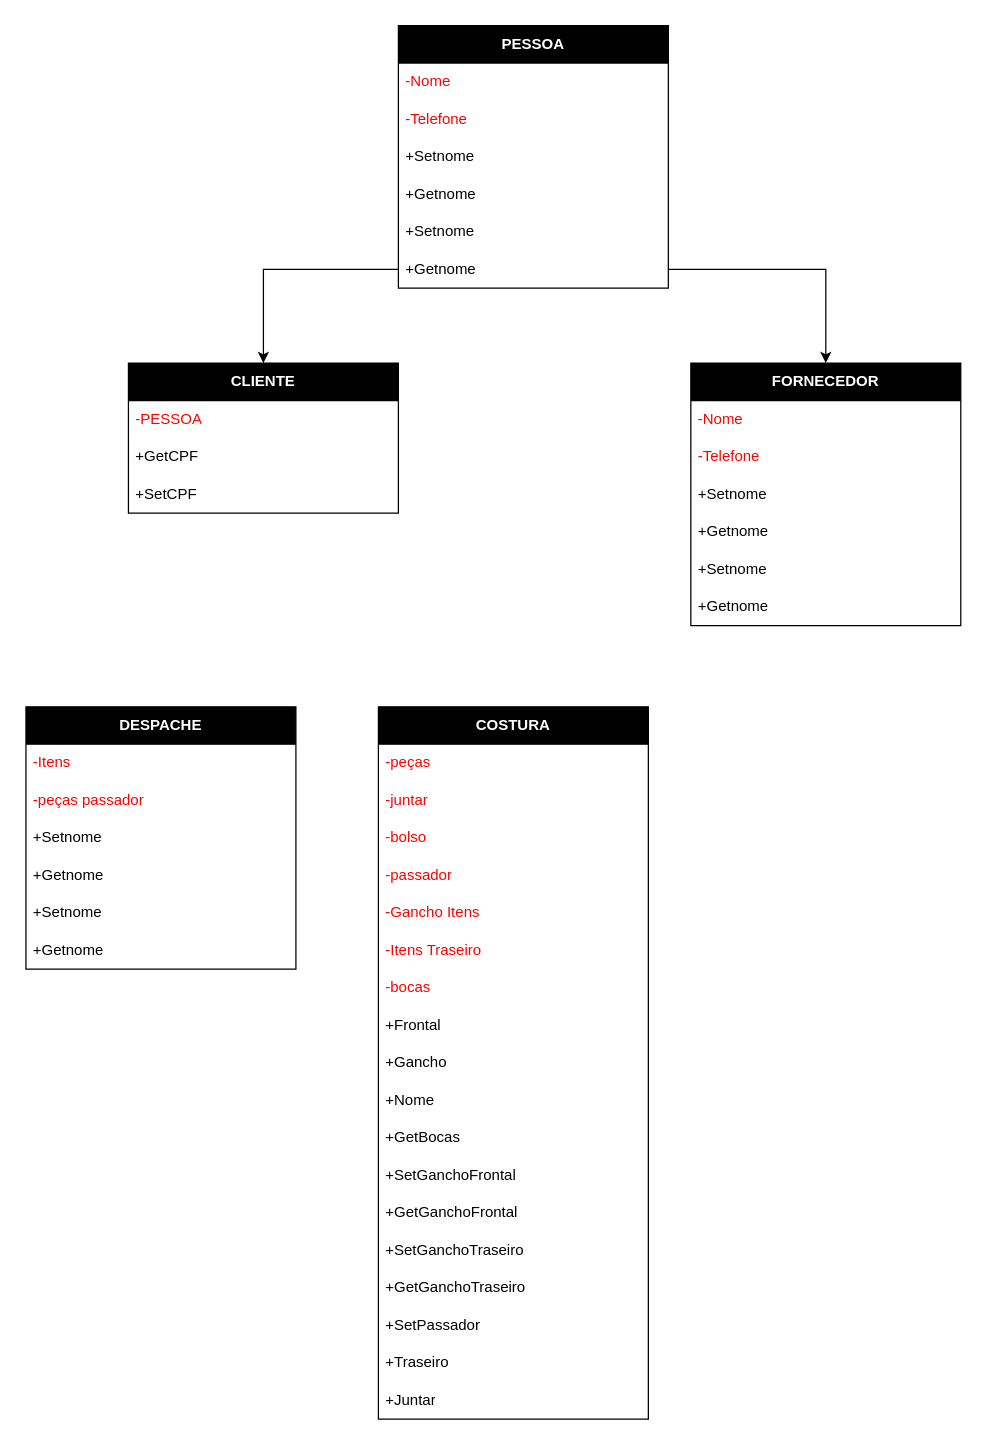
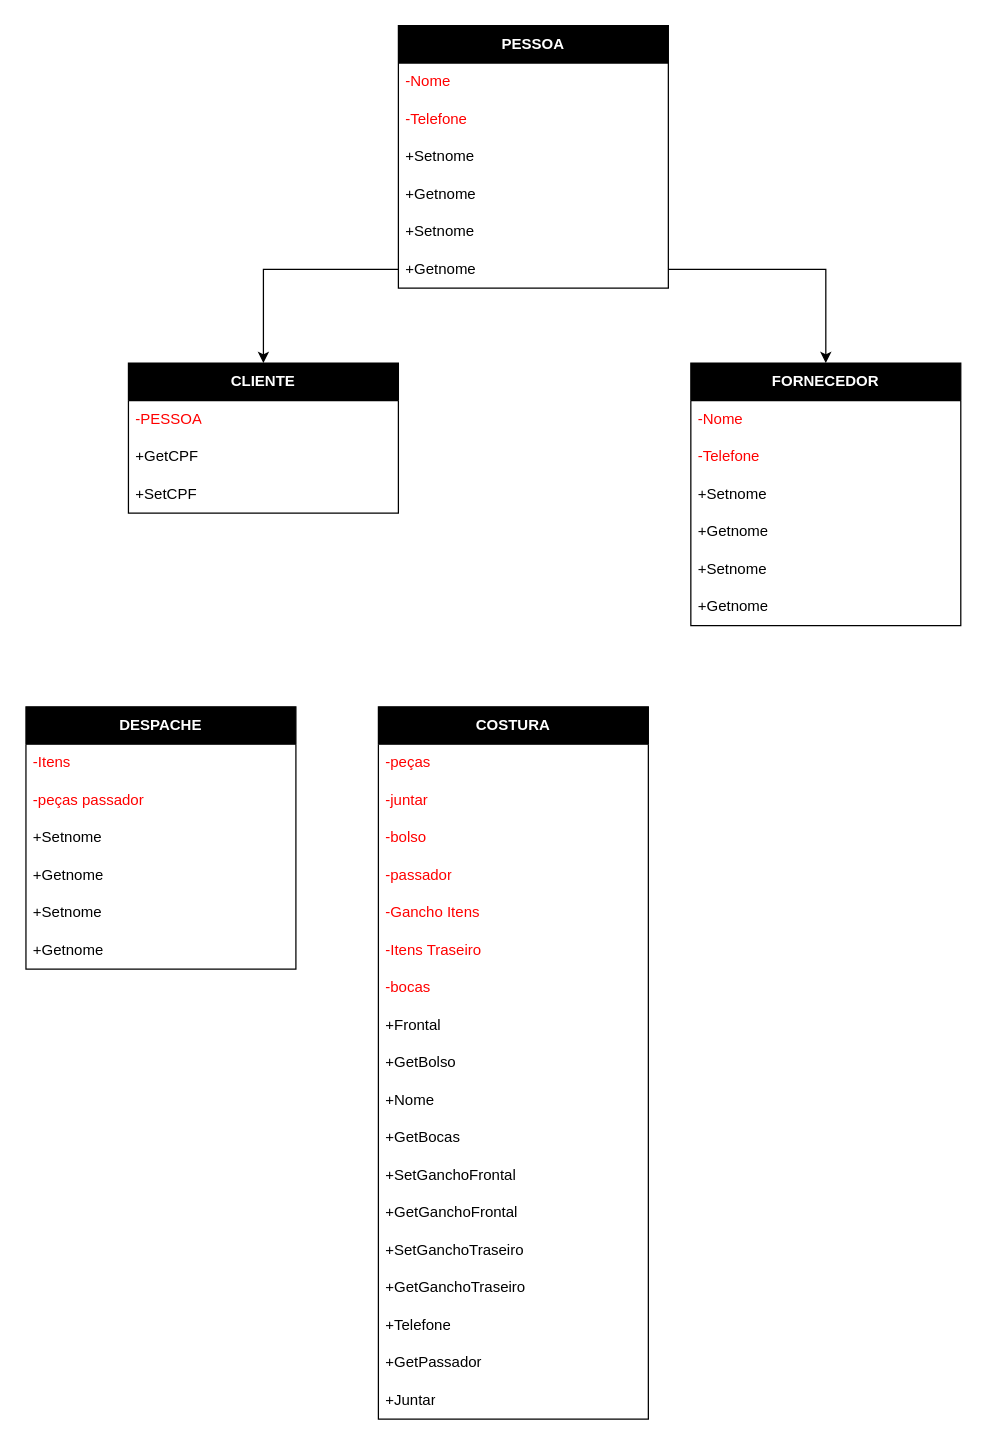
node "+Gancho": label "+Gancho" -> "+GetBolso"
node "+SetPassador": label "+SetPassador" -> "+Telefone"
node "+Traseiro": label "+Traseiro" -> "+GetPassador"
